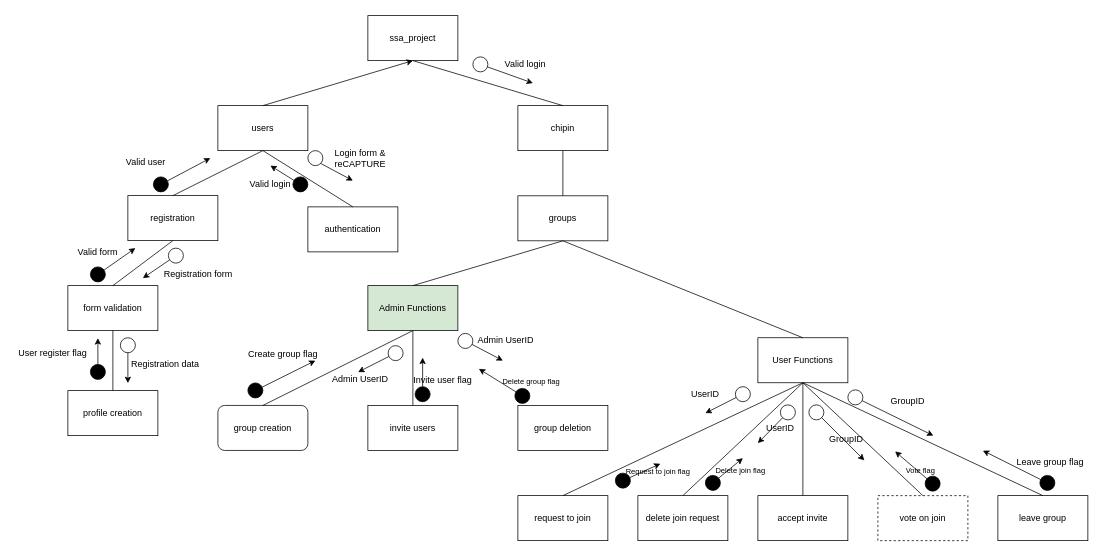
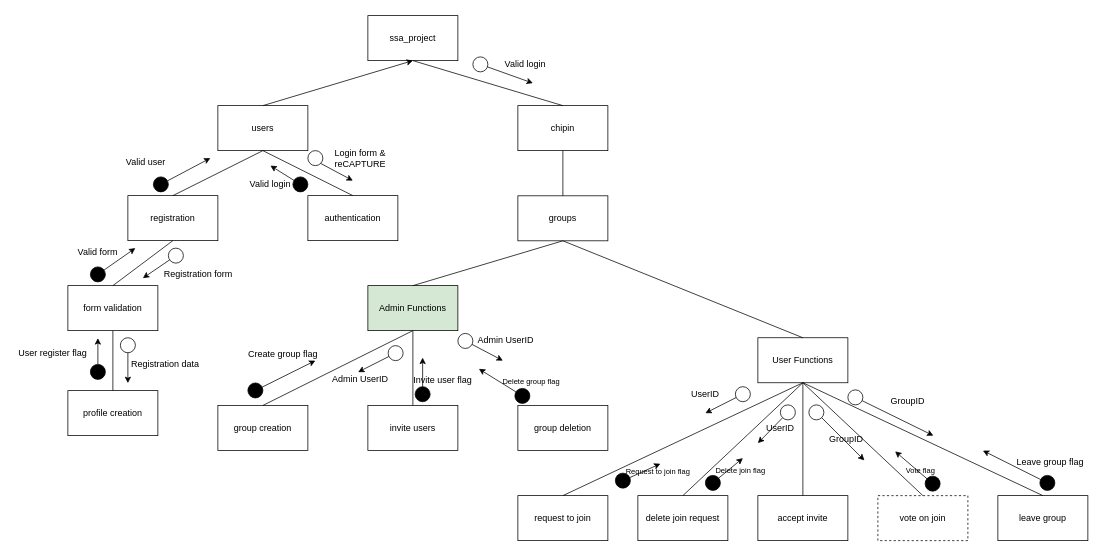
node "authentication": moved (353, 229) -> (353, 218)
node "group creation": shape rounded rectangle -> rectangle
